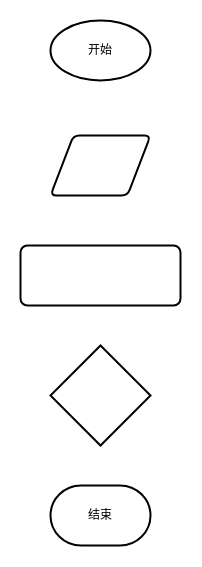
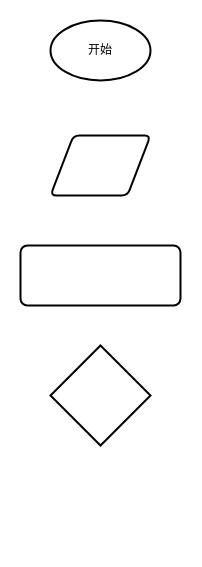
node "结束": removed
